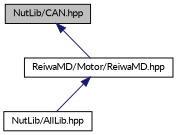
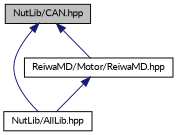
edge "NutLib/AllLib.hpp" -> "NutLib/CAN.hpp": added
